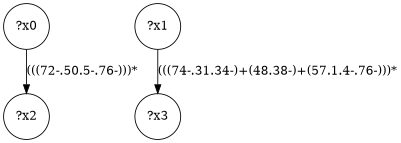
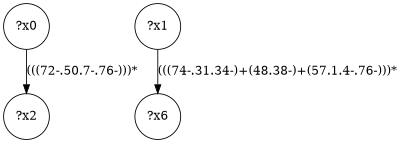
edge "?x0" -> "?x2": label "(((72-.50.5-.76-)))*" -> "(((72-.50.7-.76-)))*"
node "?x3": label "?x3" -> "?x6"
